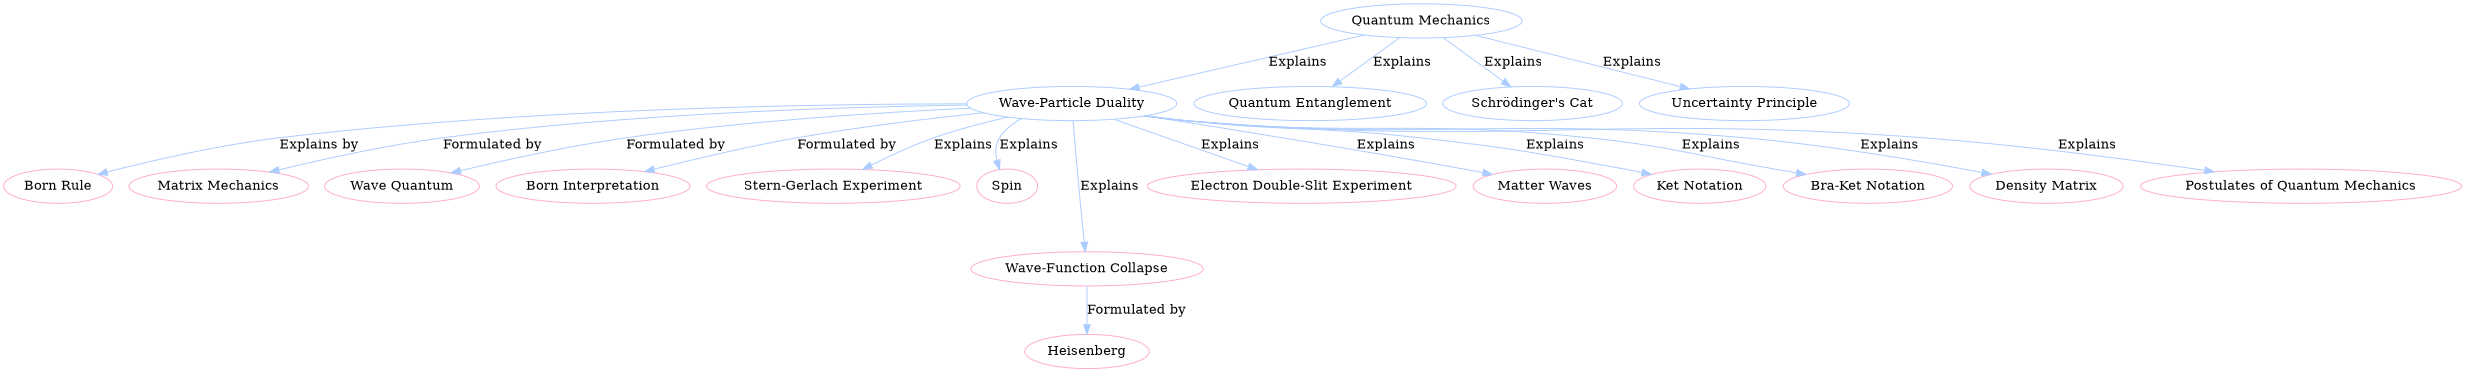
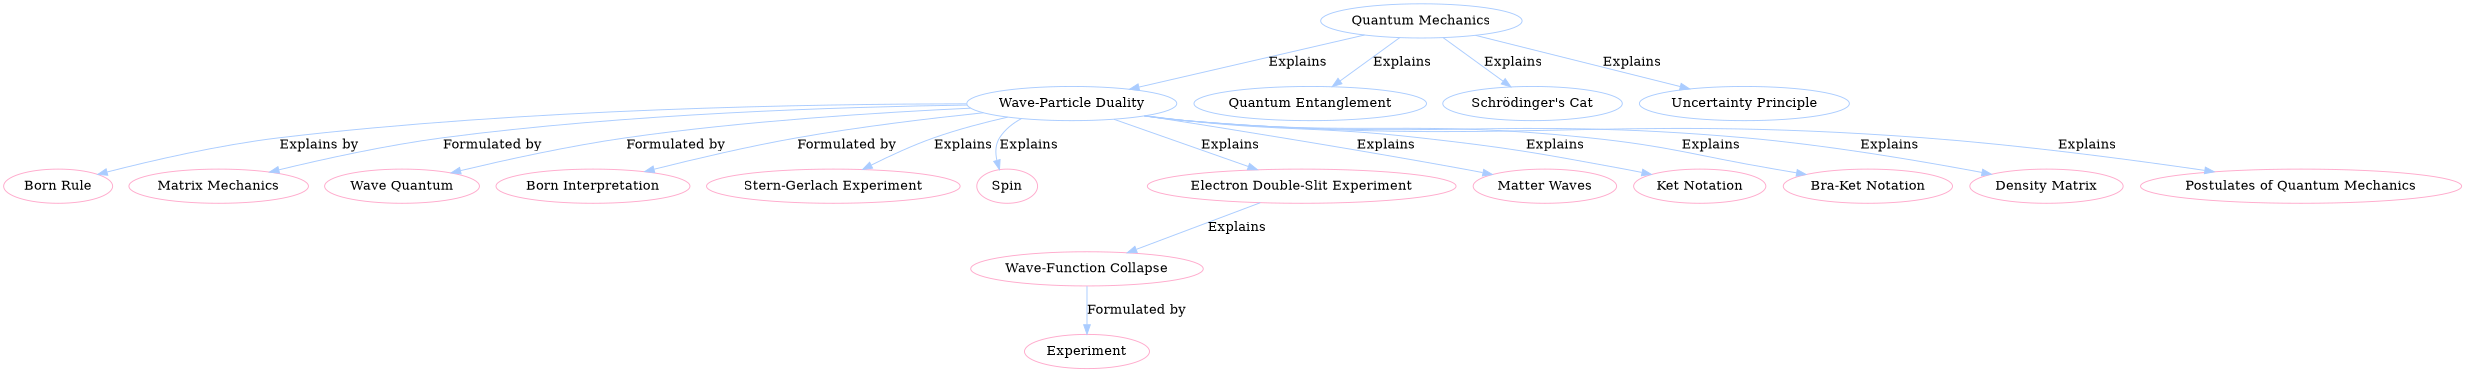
edge "Wave-Particle Duality" -> "Wave-Function Collapse": now "Electron Double-Slit Experiment" -> "Wave-Function Collapse"
node "Heisenberg": label "Heisenberg" -> "Experiment"
